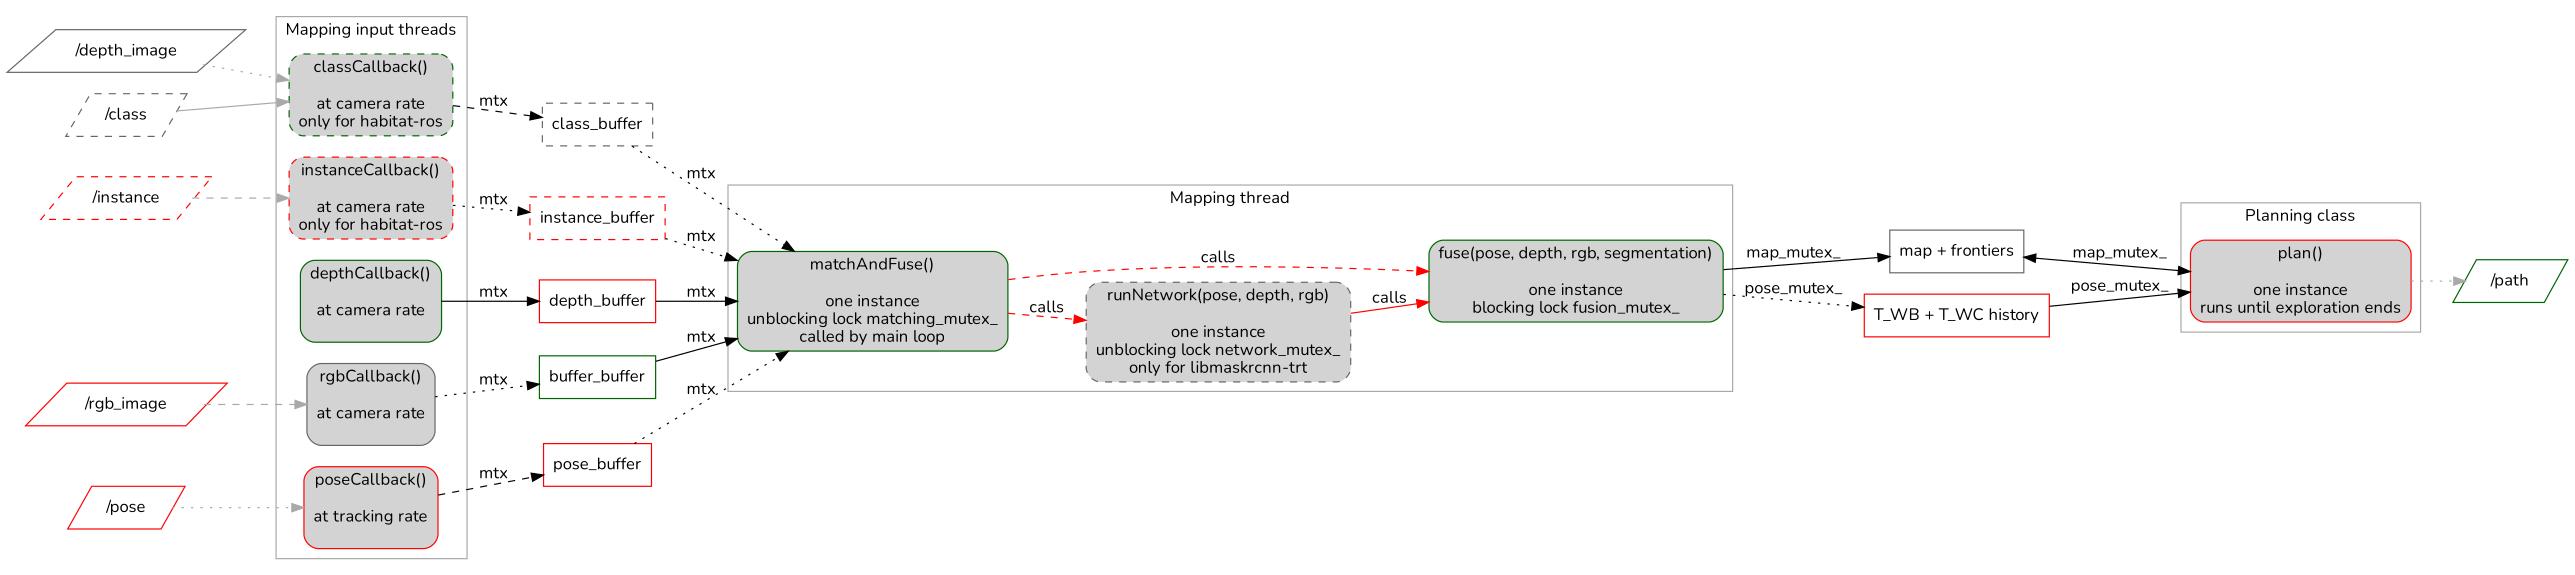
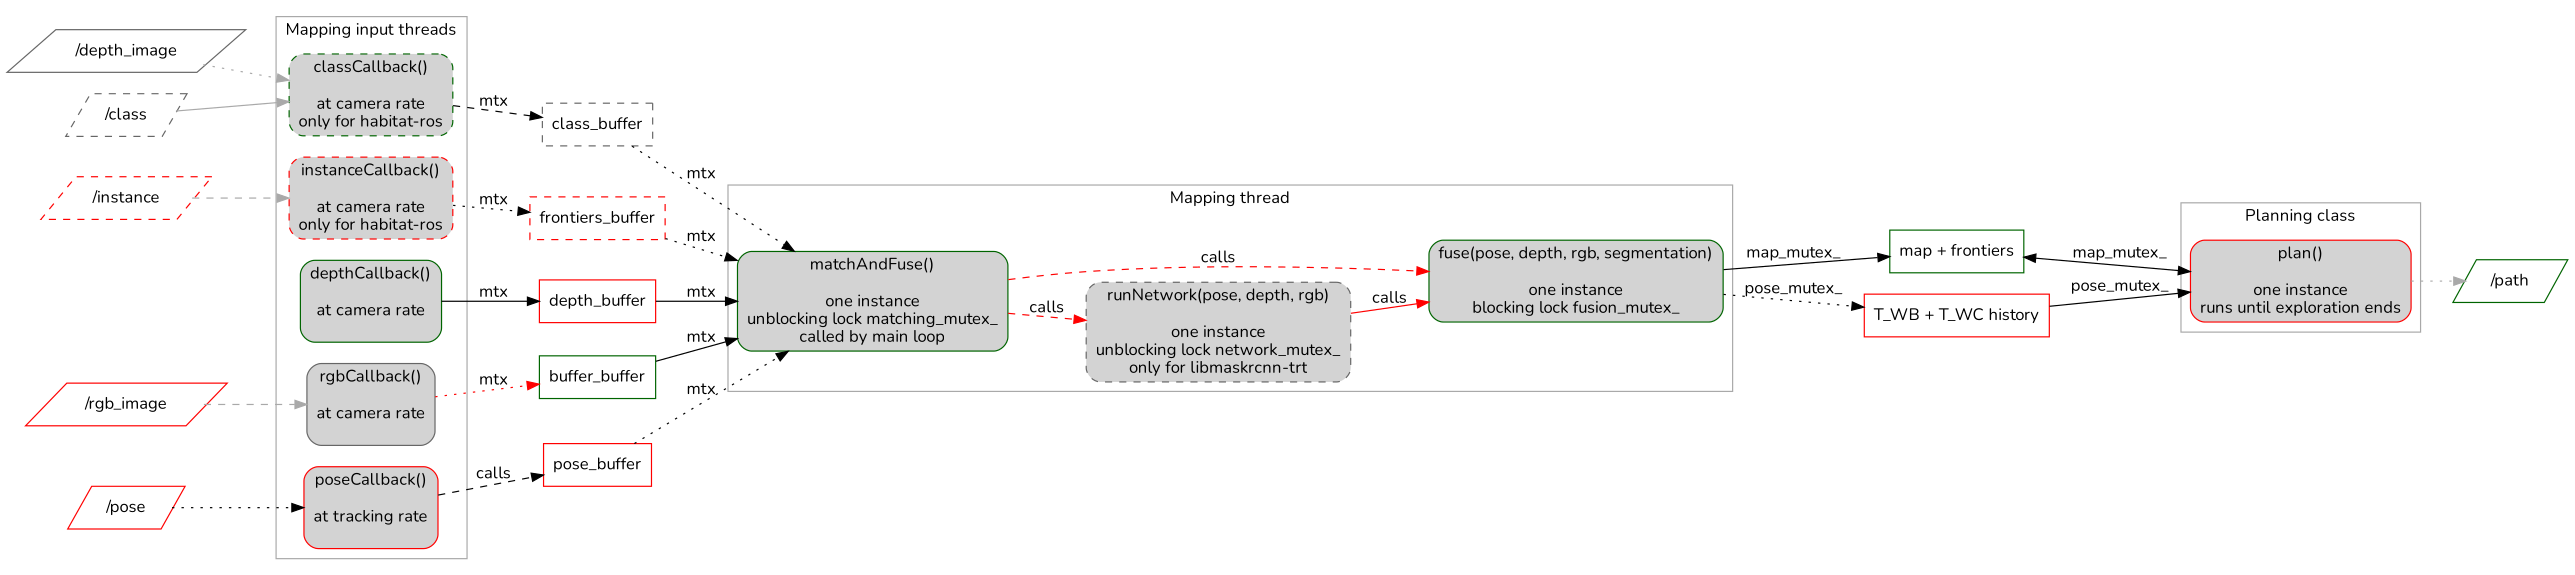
node "instance_buffer": label "instance_buffer" -> "frontiers_buffer"
node "map + frontiers": color gray40 -> darkgreen
edge "rgbCallback() at camera rate" -> "buffer_buffer": color black -> red
edge "poseCallback() at tracking rate" -> "pose_buffer": label "mtx" -> "calls"
edge "/pose" -> "poseCallback() at tracking rate": color darkgray -> black
